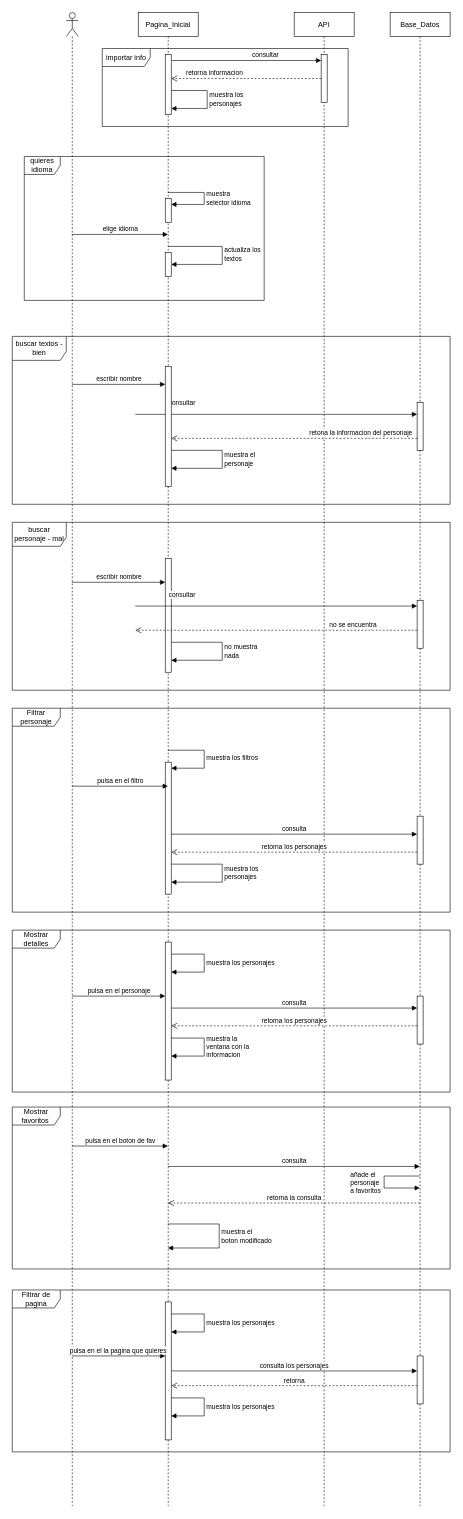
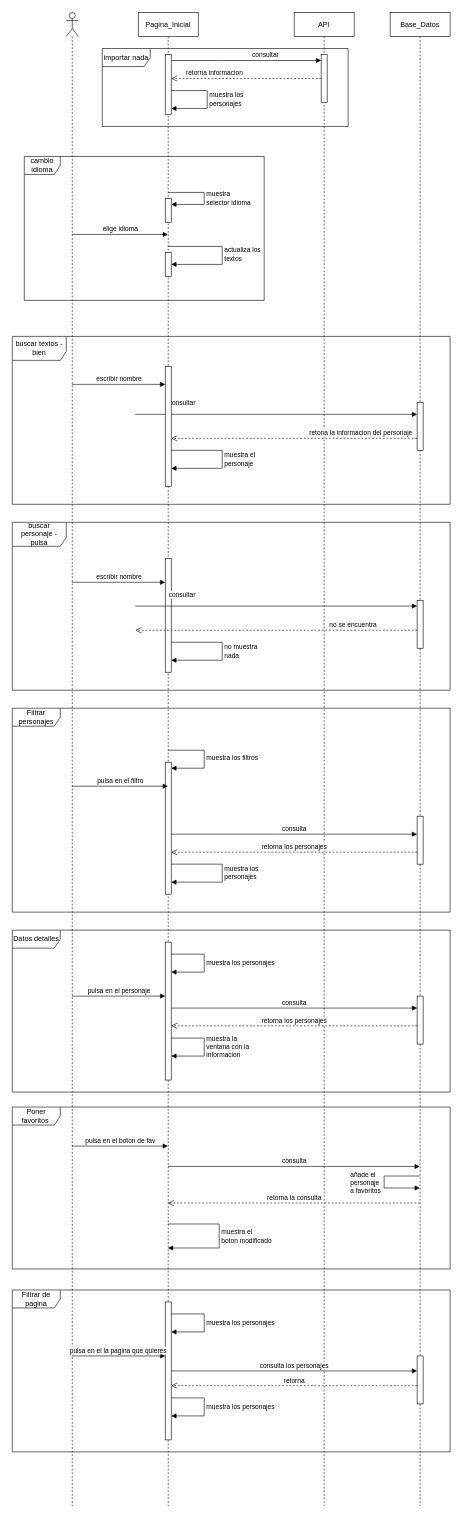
node "importar info": label "importar info" -> "importar nada"
node "quieres idioma": label "quieres idioma" -> "cambio idioma"
node "buscar personaje - mal": label "buscar personaje - mal" -> "buscar personaje - pulsa"
node "Filtrar personaje": label "Filtrar personaje" -> "Filtrar personajes"
node "Mostrar detalles": label "Mostrar detalles" -> "Datos detalles"
node "Mostrar favoritos": label "Mostrar favoritos" -> "Poner favoritos"
